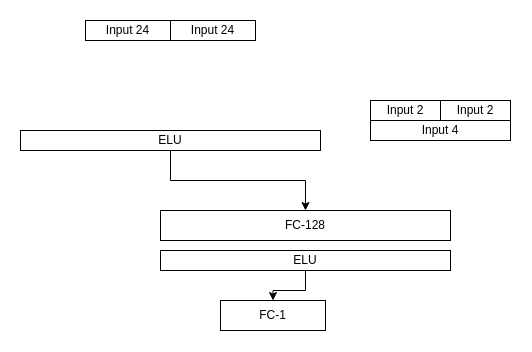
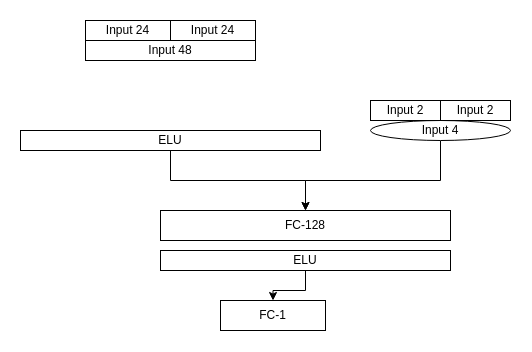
node "Input 48": added
node "Input 4": shape rectangle -> ellipse
edge "Input 4" -> "FC-128": added
